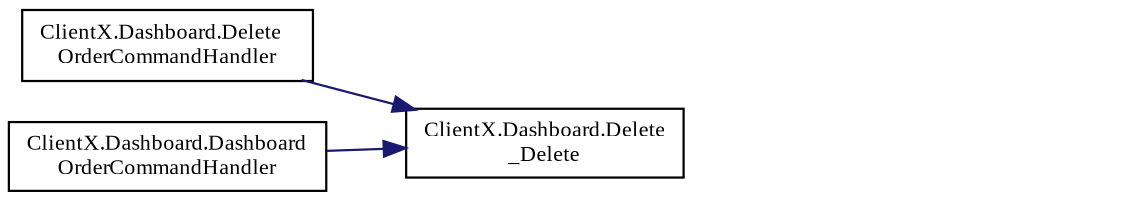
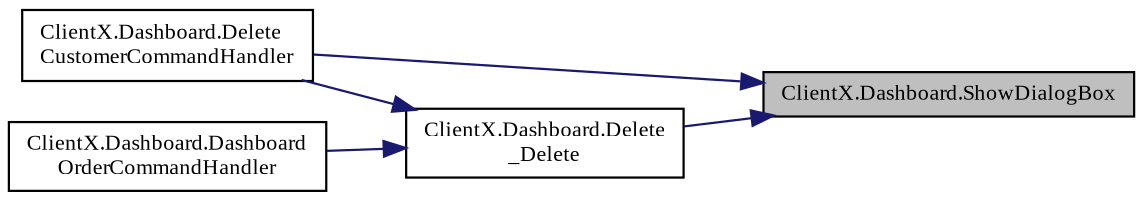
node "ClientX.Dashboard.Delete OrderCommandHandler": label "ClientX.Dashboard.Delete OrderCommandHandler" -> "ClientX.Dashboard.Delete CustomerCommandHandler"
node "ClientX.Dashboard.ShowDialogBox": added
